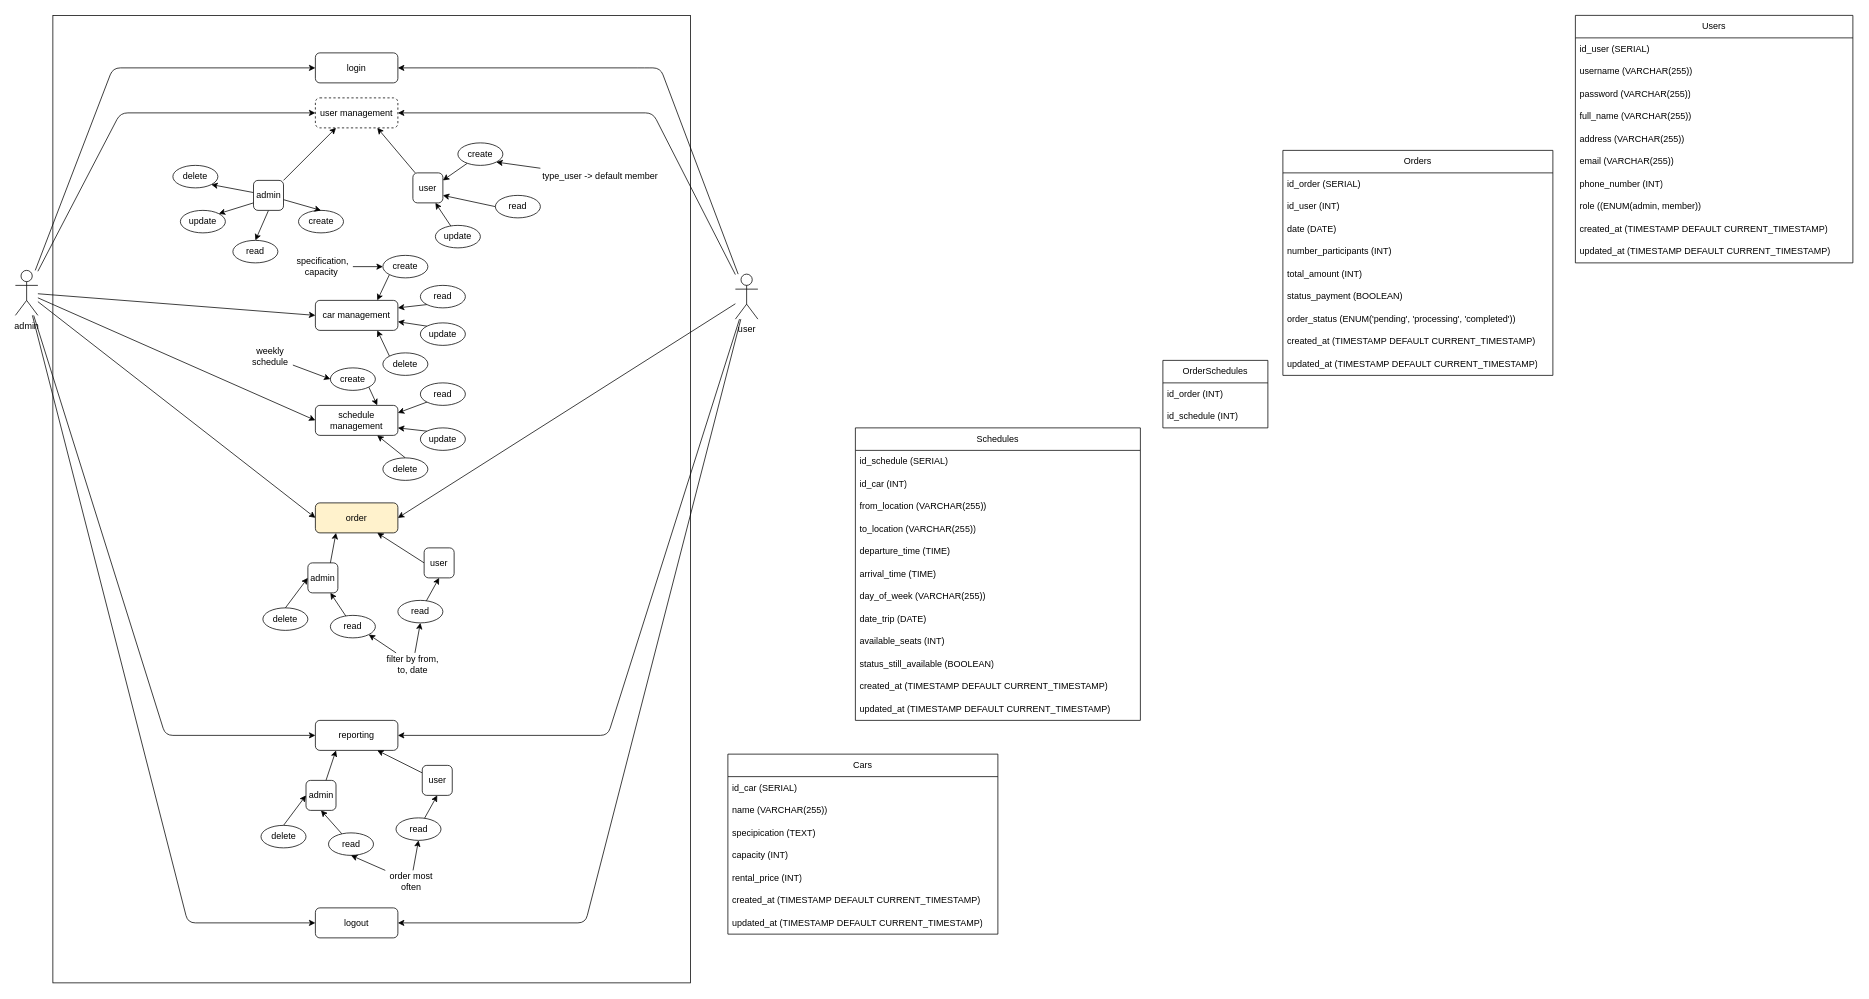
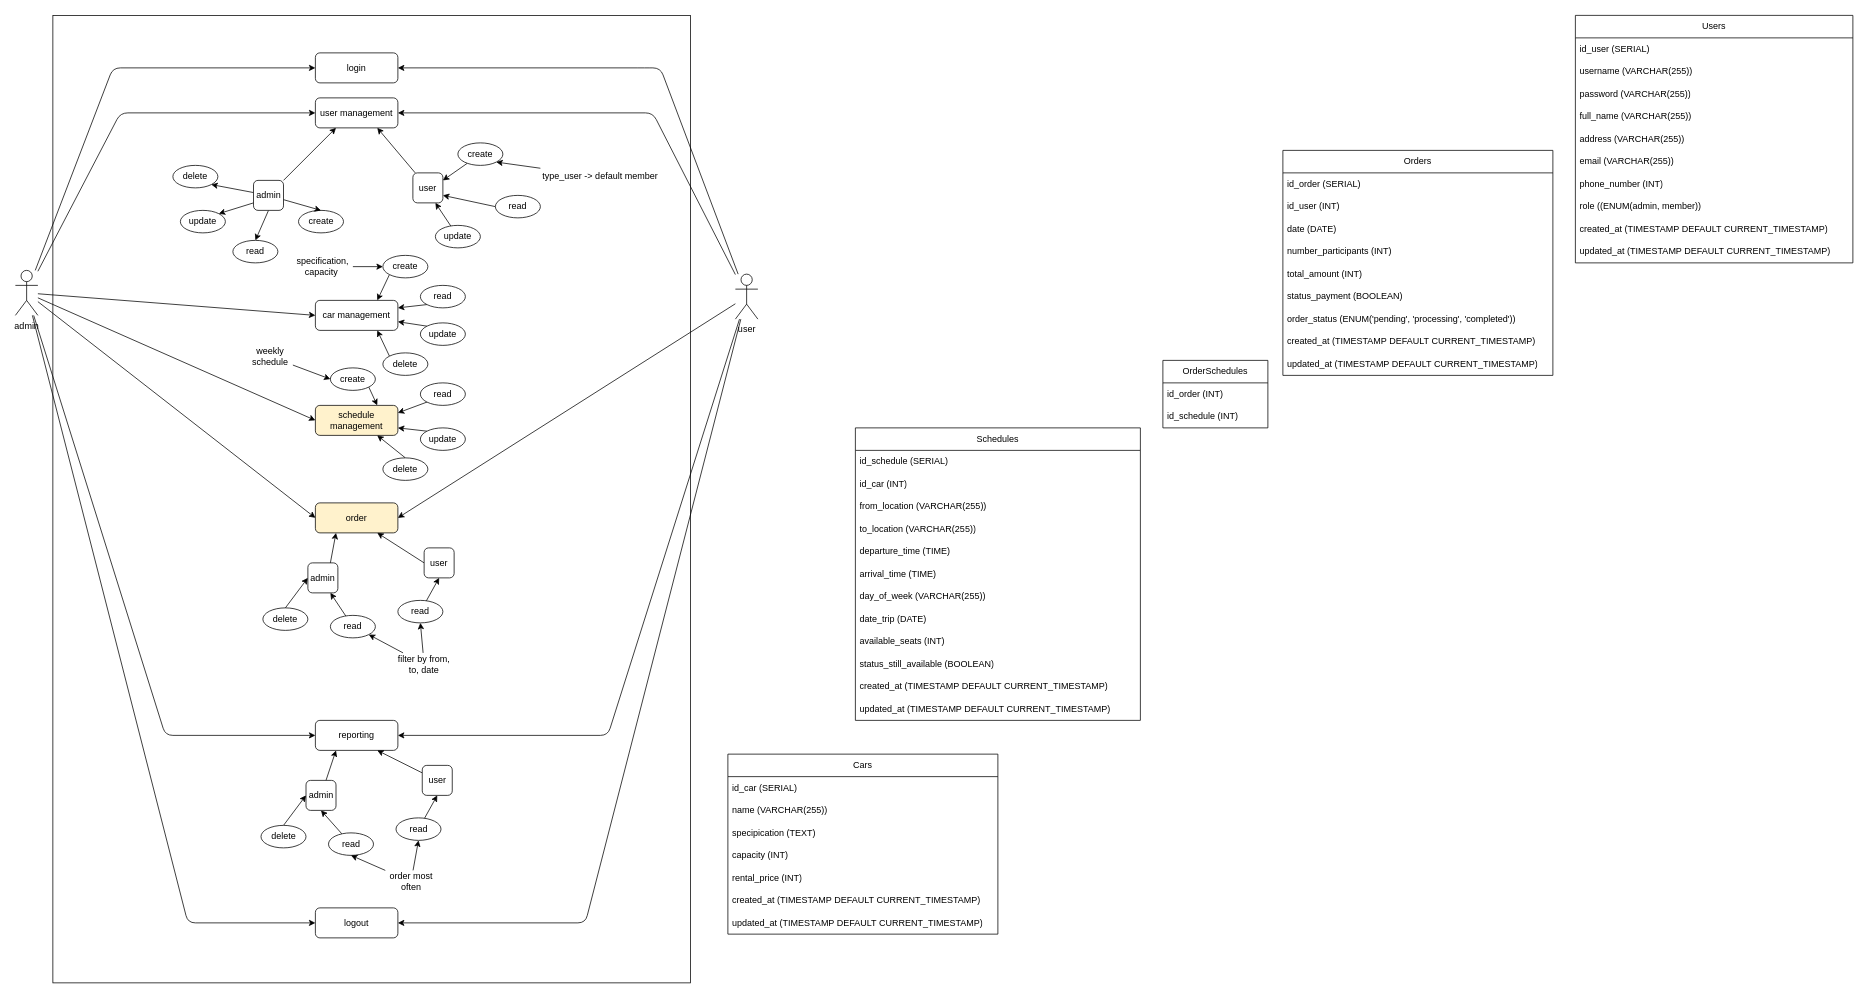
node "user management": style dashed -> solid
node "schedule management": fillcolor #ffffff -> #fff2cc
node "filter by from, to, date": moved (413, 664) -> (424, 664)
